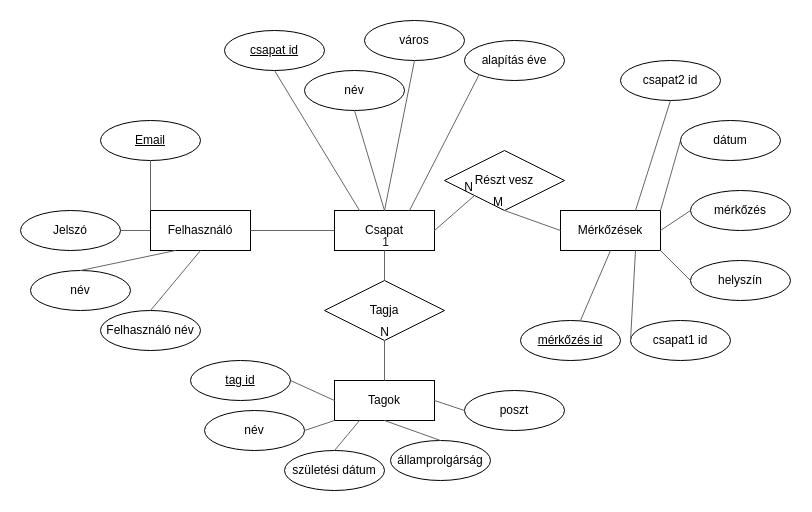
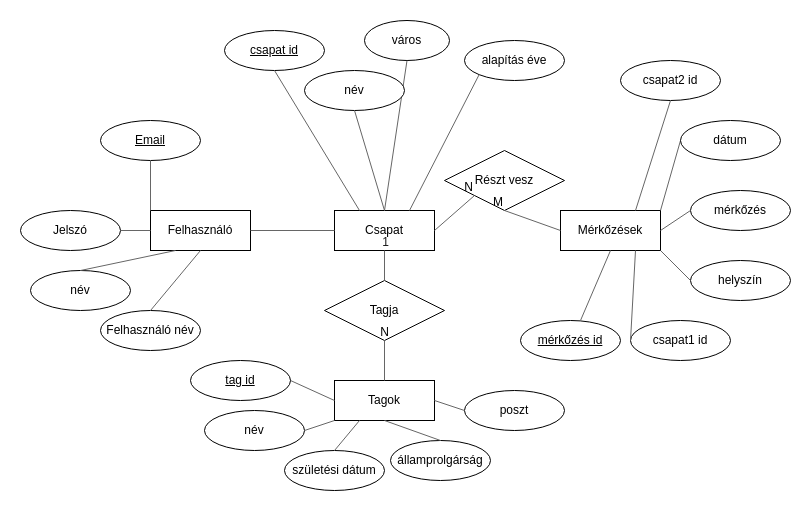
node "város": size 100x40 -> 85x40
